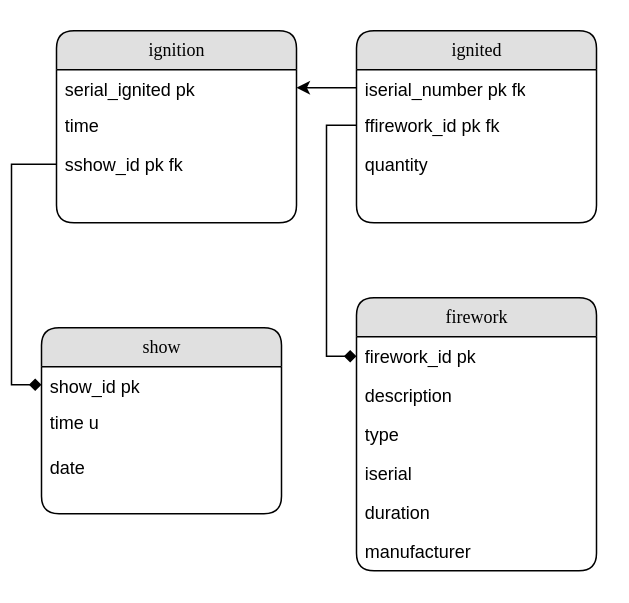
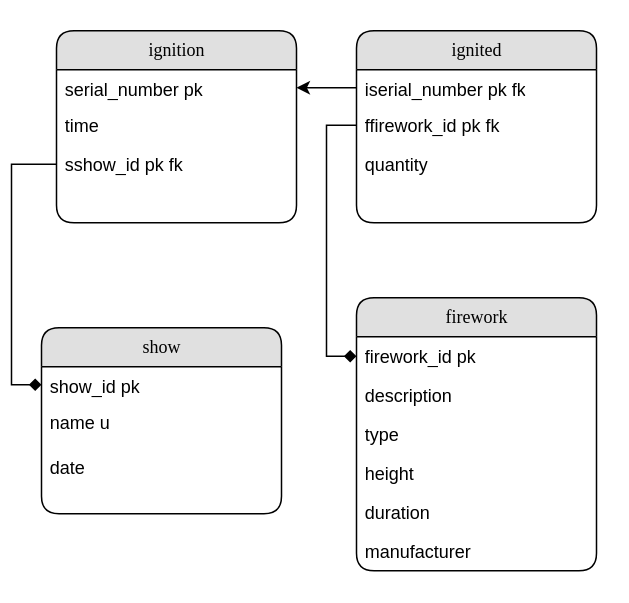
node "serial_ignited pk": label "serial_ignited pk" -> "serial_number pk"
node "time u": label "time u" -> "name u"
node "iserial": label "iserial" -> "height"
